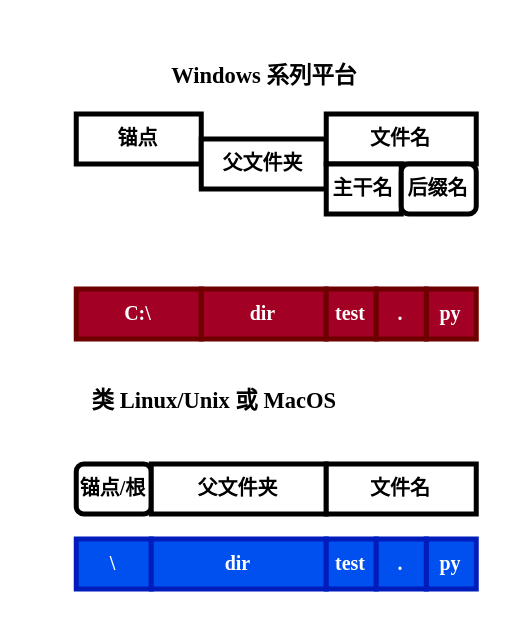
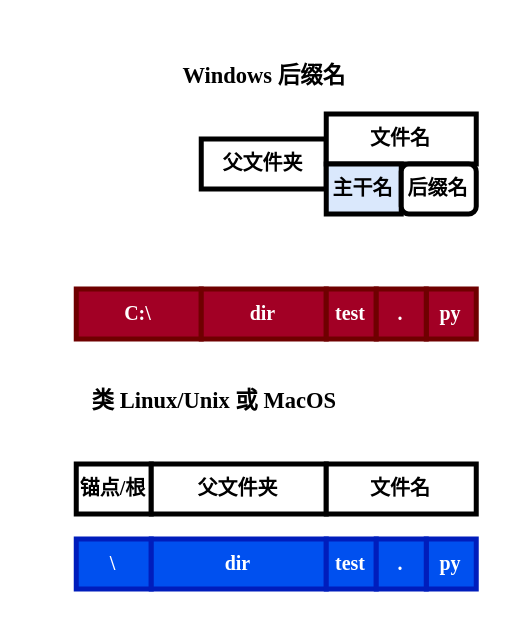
node "Windows 系列平台": label "Windows 系列平台" -> "Windows 后缀名"
node "锚点": removed
node "主干名": fillcolor #ffffff -> #dae8fc
node "锚点/根": shape rounded rectangle -> rectangle
